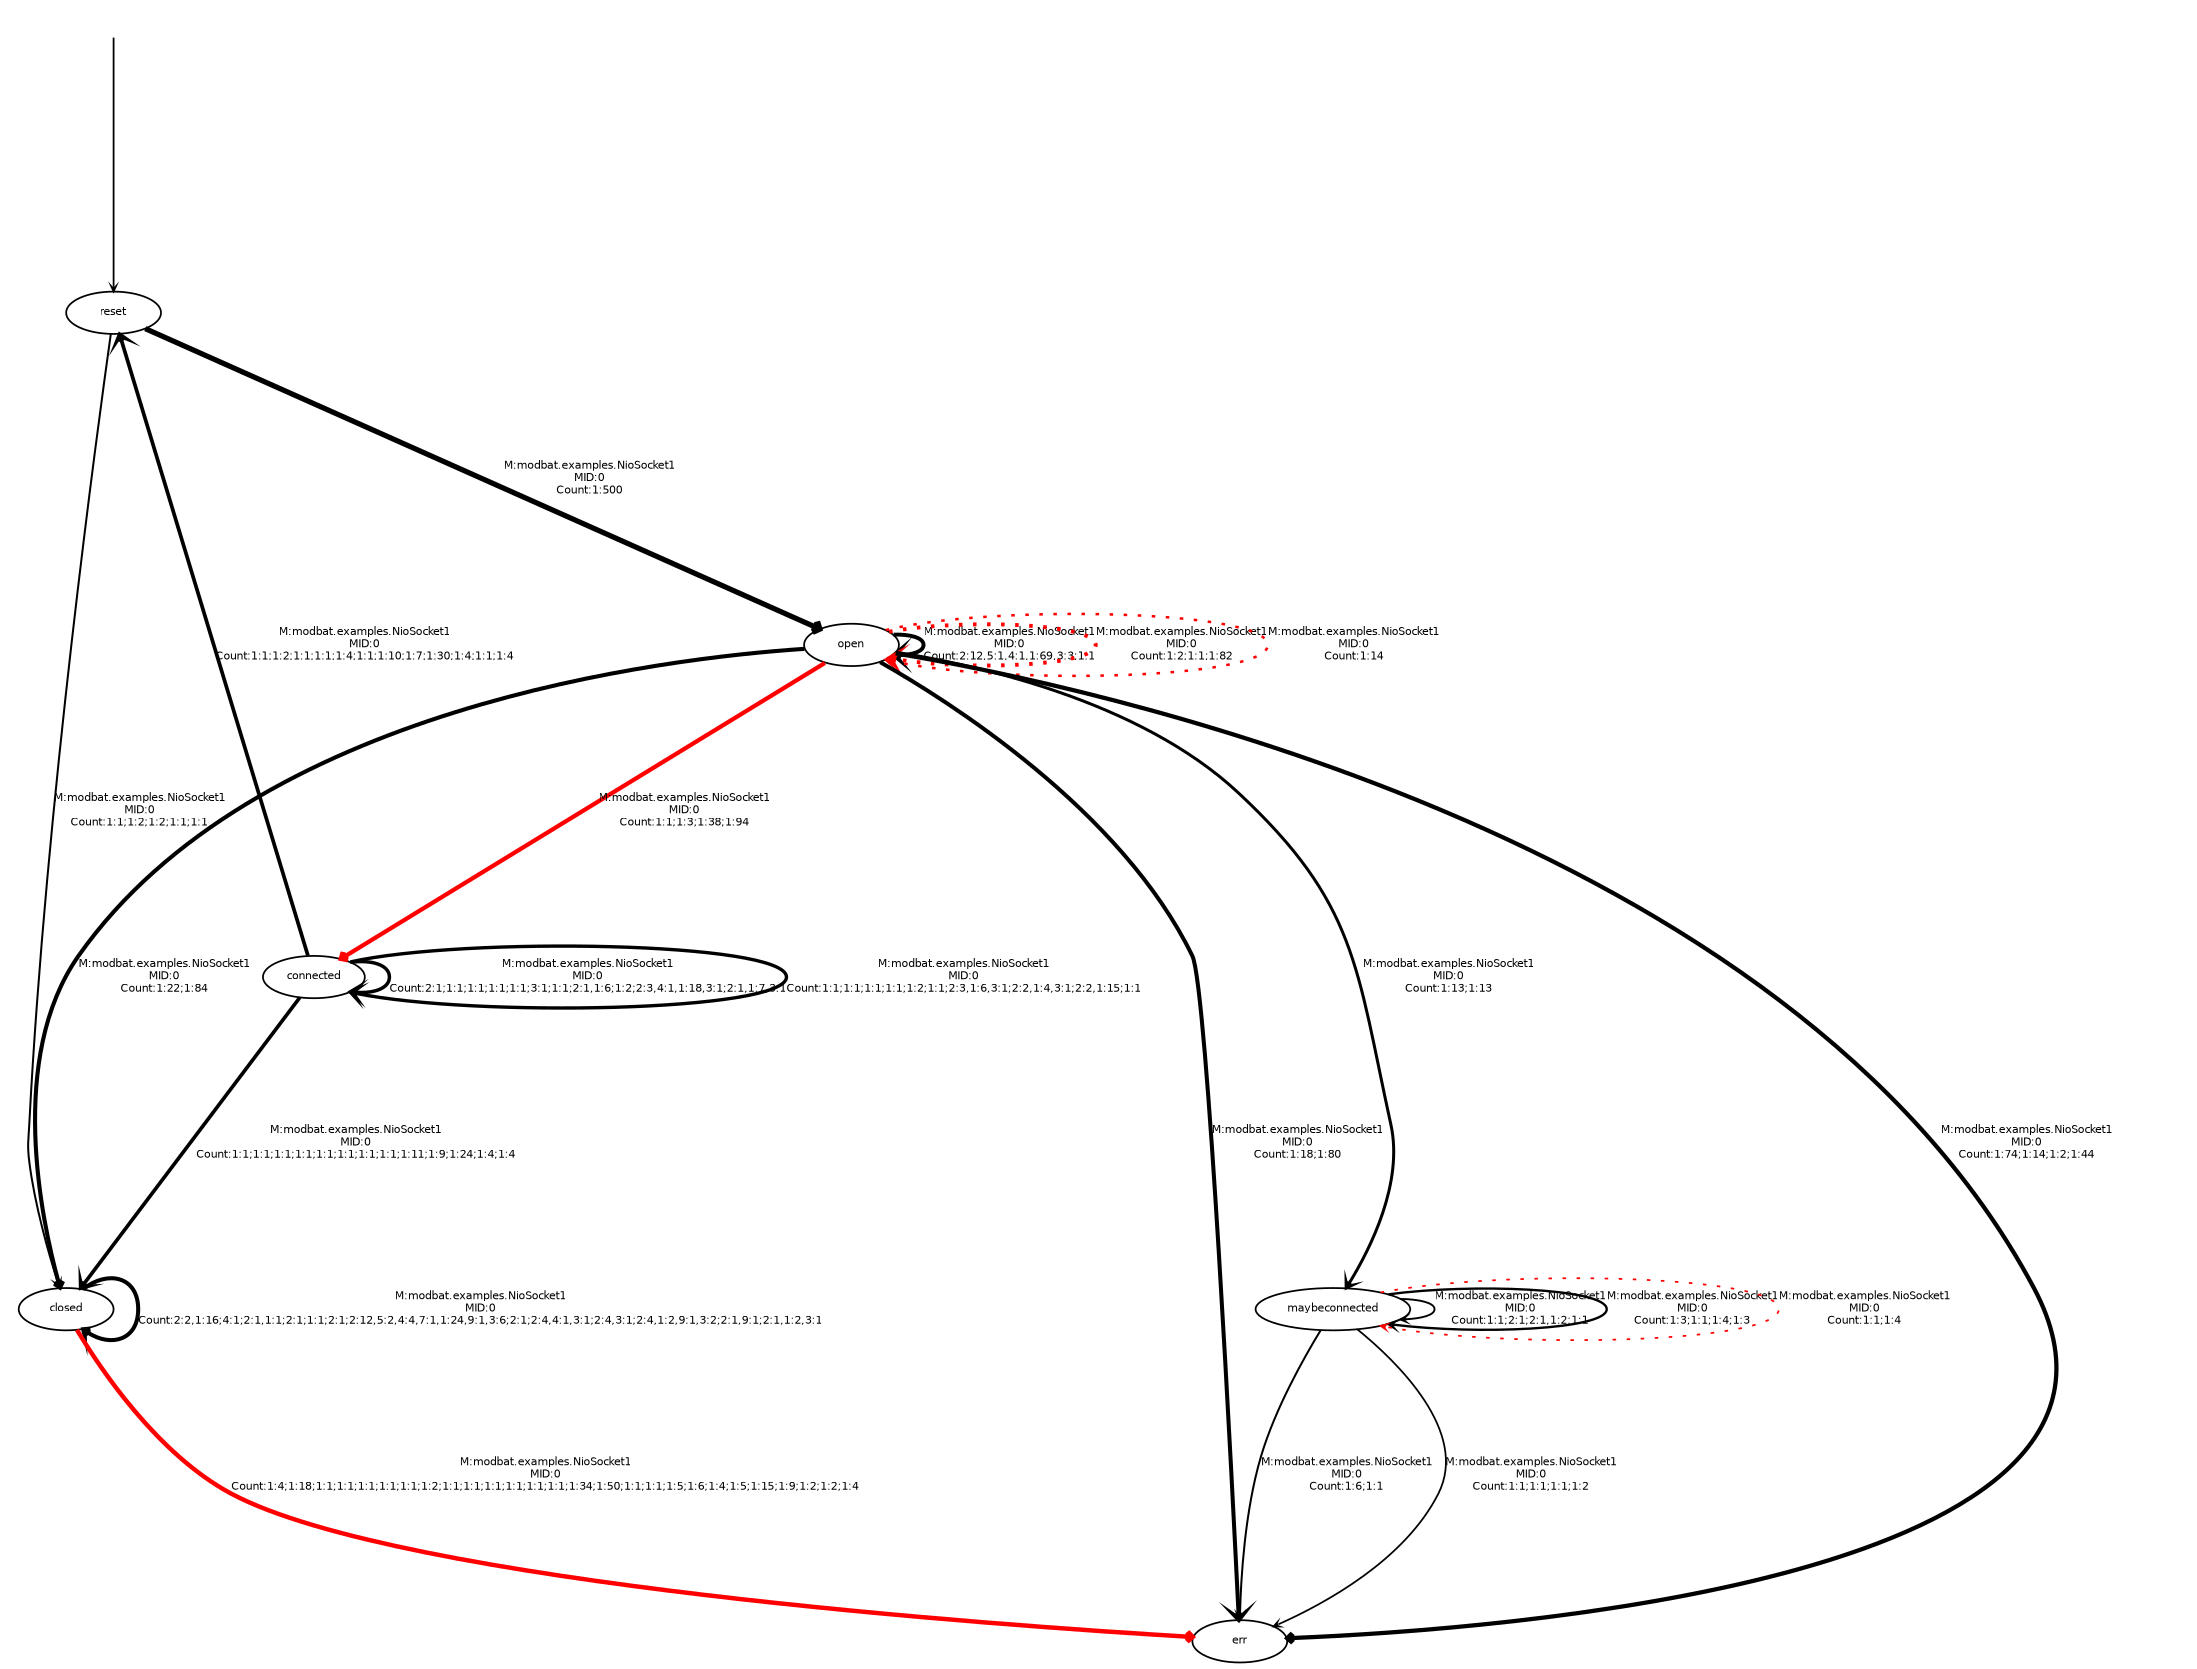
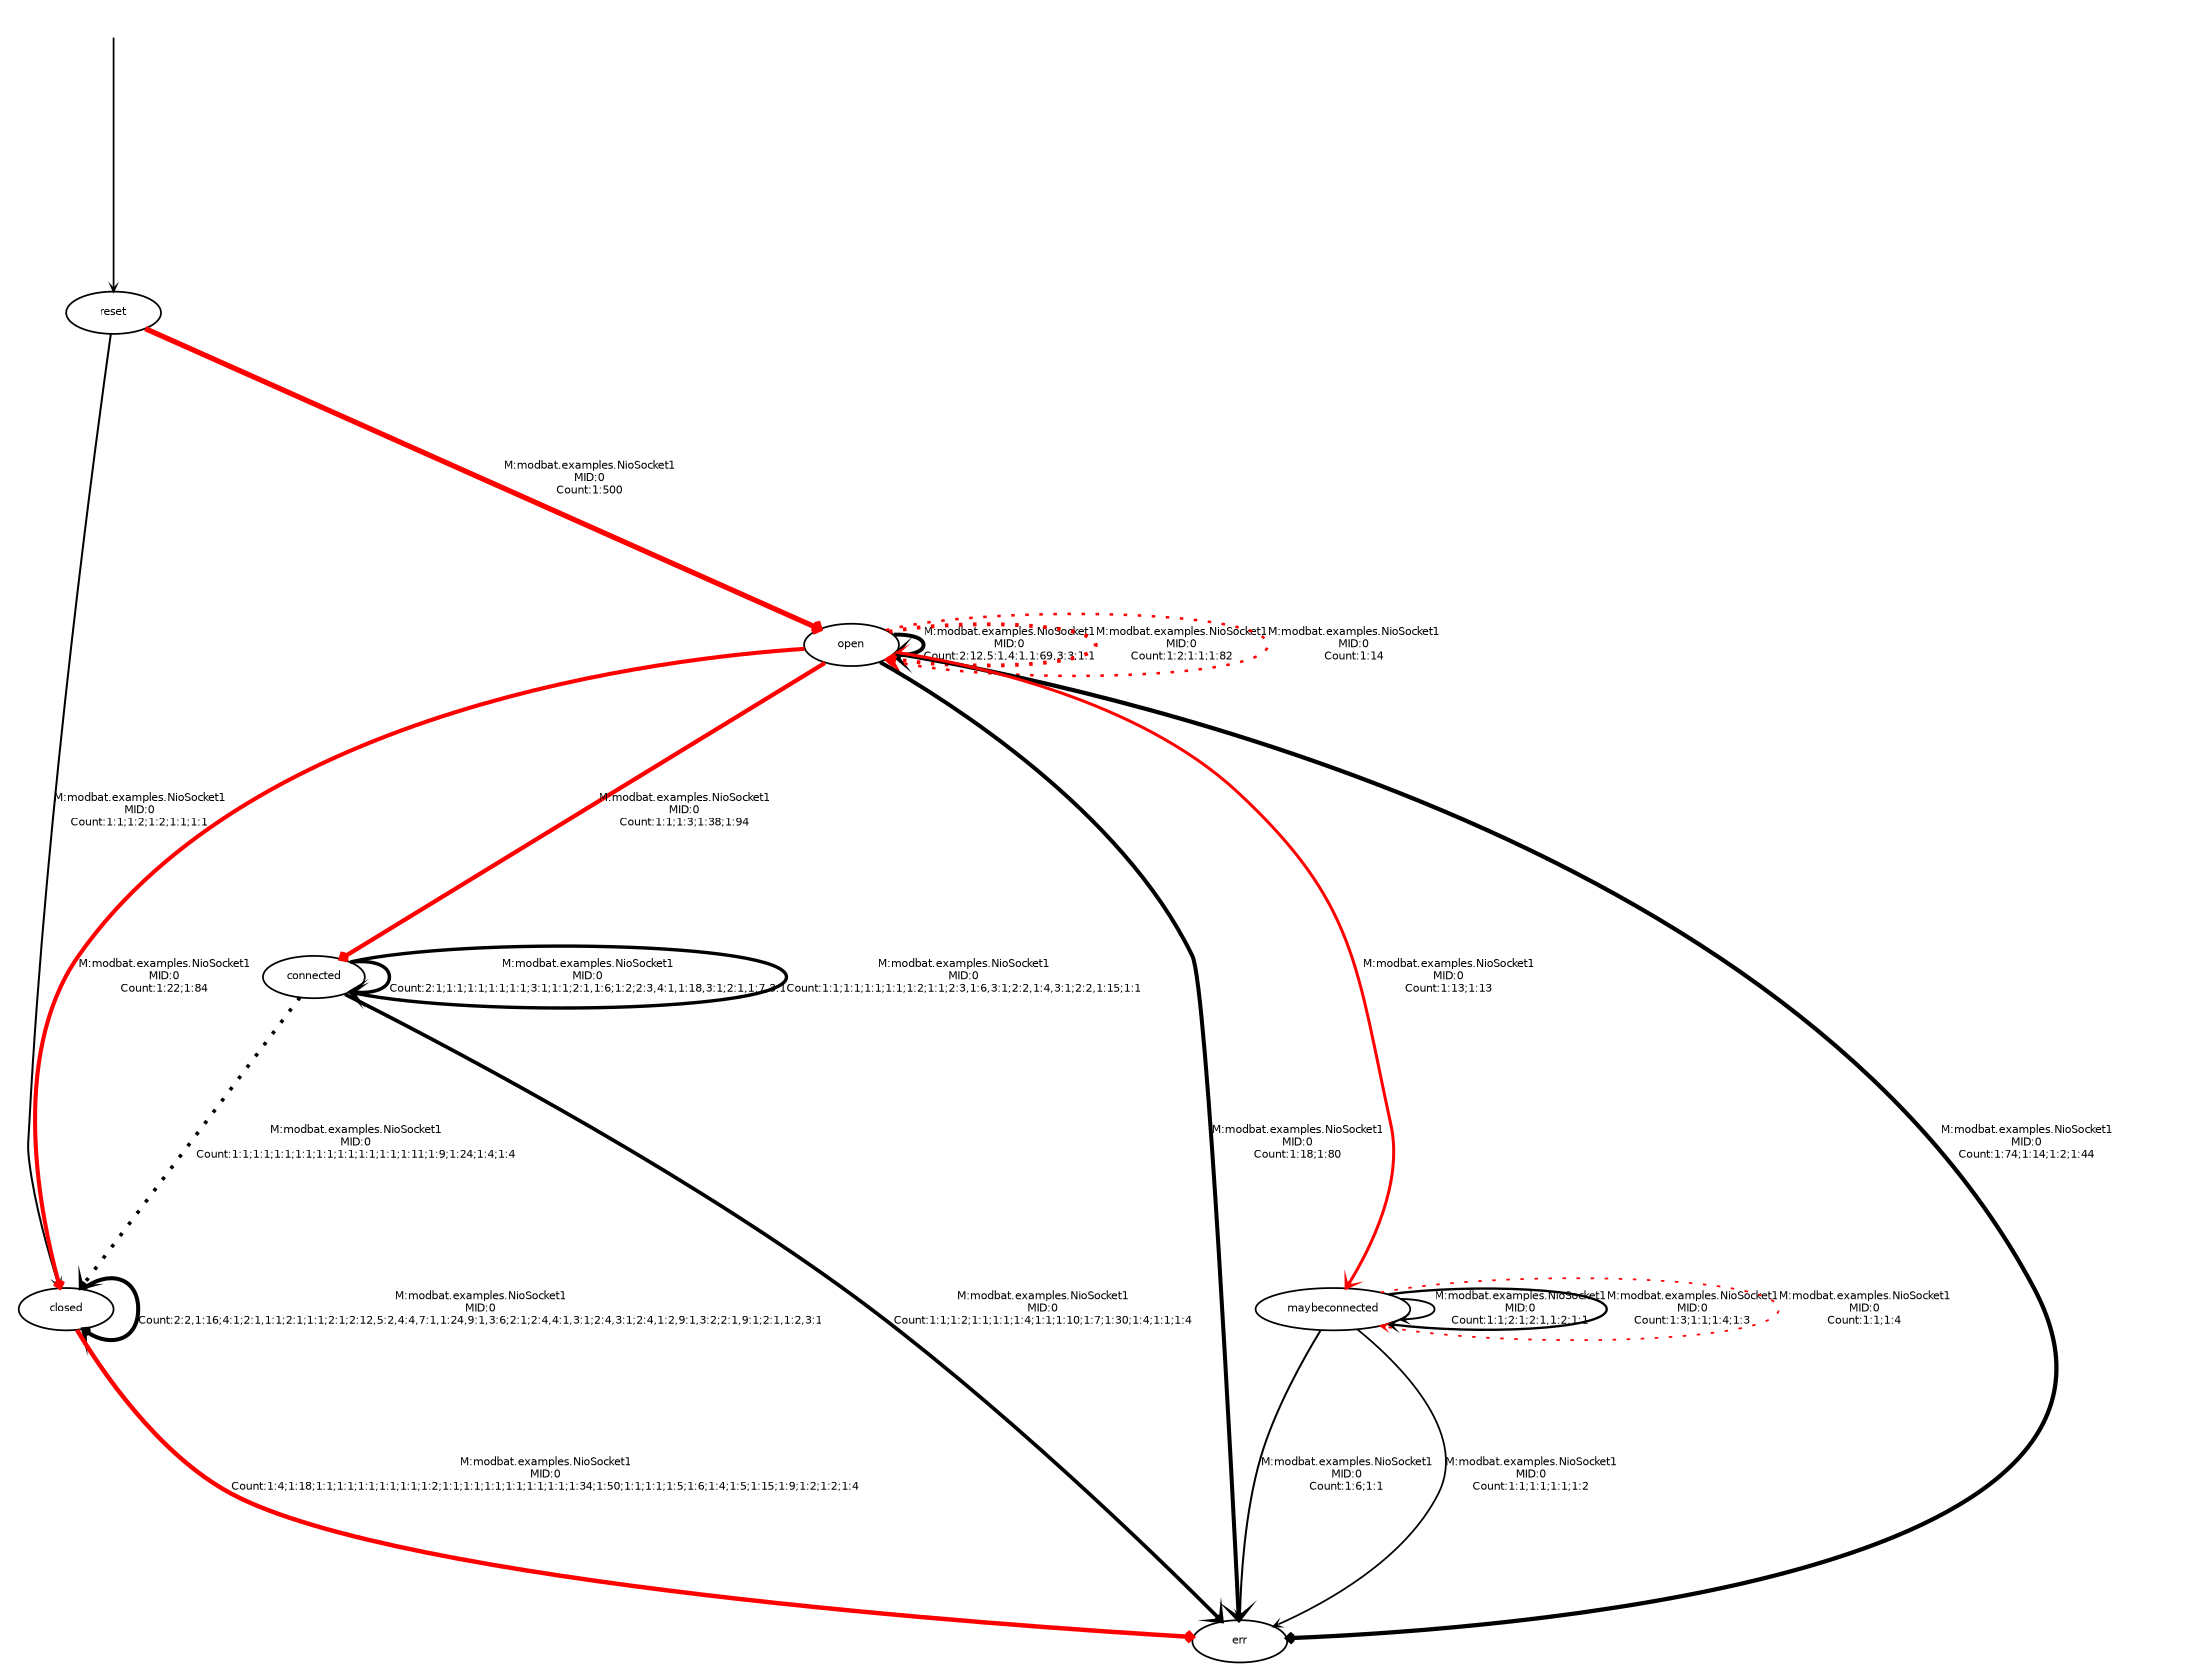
edge "reset" -> "open": color black -> red
edge "connected" -> "reset": now "connected" -> "err"
edge "open" -> "closed": color black -> red
edge "open" -> "maybeconnected": color black -> red
edge "connected" -> "closed": style solid -> dotted
